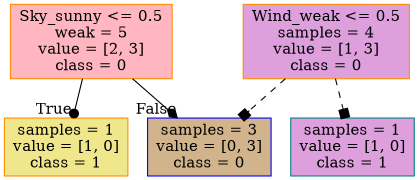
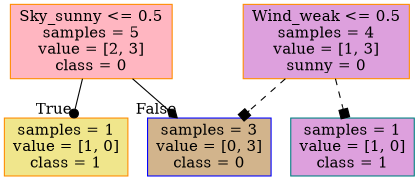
node "Sky_sunny <= 0.5 weak = 5 value = [2, 3] class = 0": label "Sky_sunny <= 0.5 weak = 5 value = [2, 3] class = 0" -> "Sky_sunny <= 0.5 samples = 5 value = [2, 3] class = 0"
node "Wind_weak <= 0.5 samples = 4 value = [1, 3] class = 0": label "Wind_weak <= 0.5 samples = 4 value = [1, 3] class = 0" -> "Wind_weak <= 0.5 samples = 4 value = [1, 3] sunny = 0"
